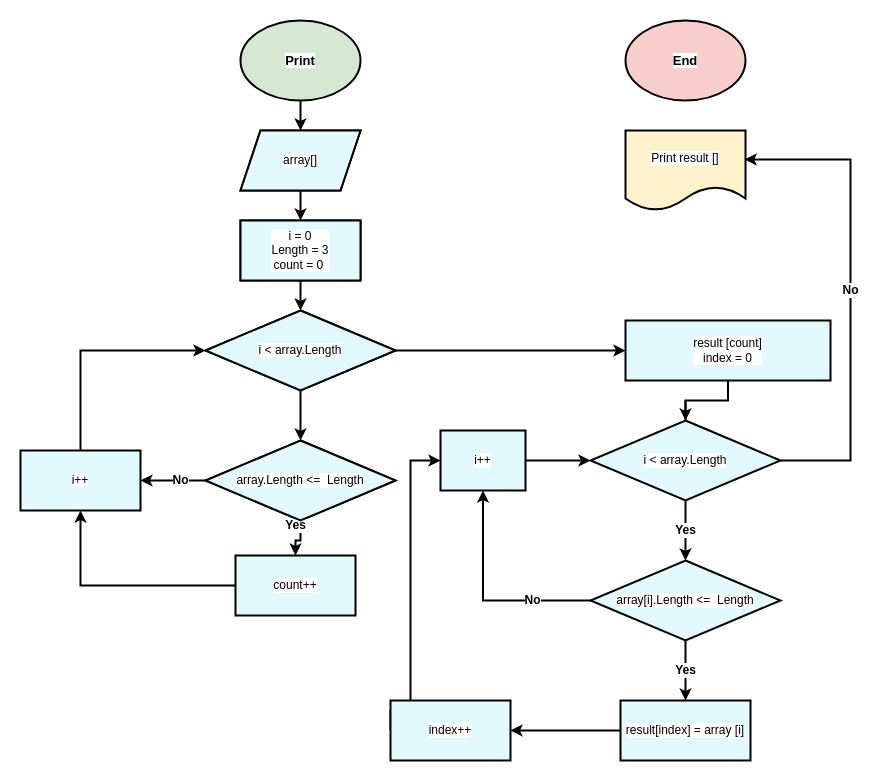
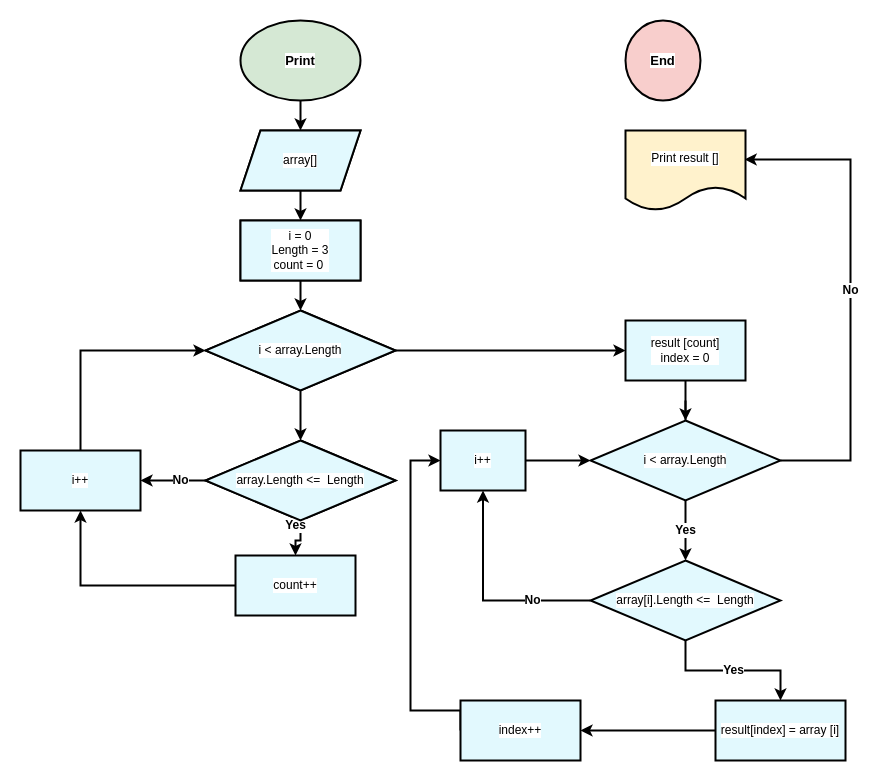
node "End": size 120x80 -> 75x80
node "result [count] index = 0": size 205x60 -> 120x60
node "index++": moved (451, 731) -> (521, 731)
node "result[index] = array [i]": moved (686, 731) -> (781, 731)
